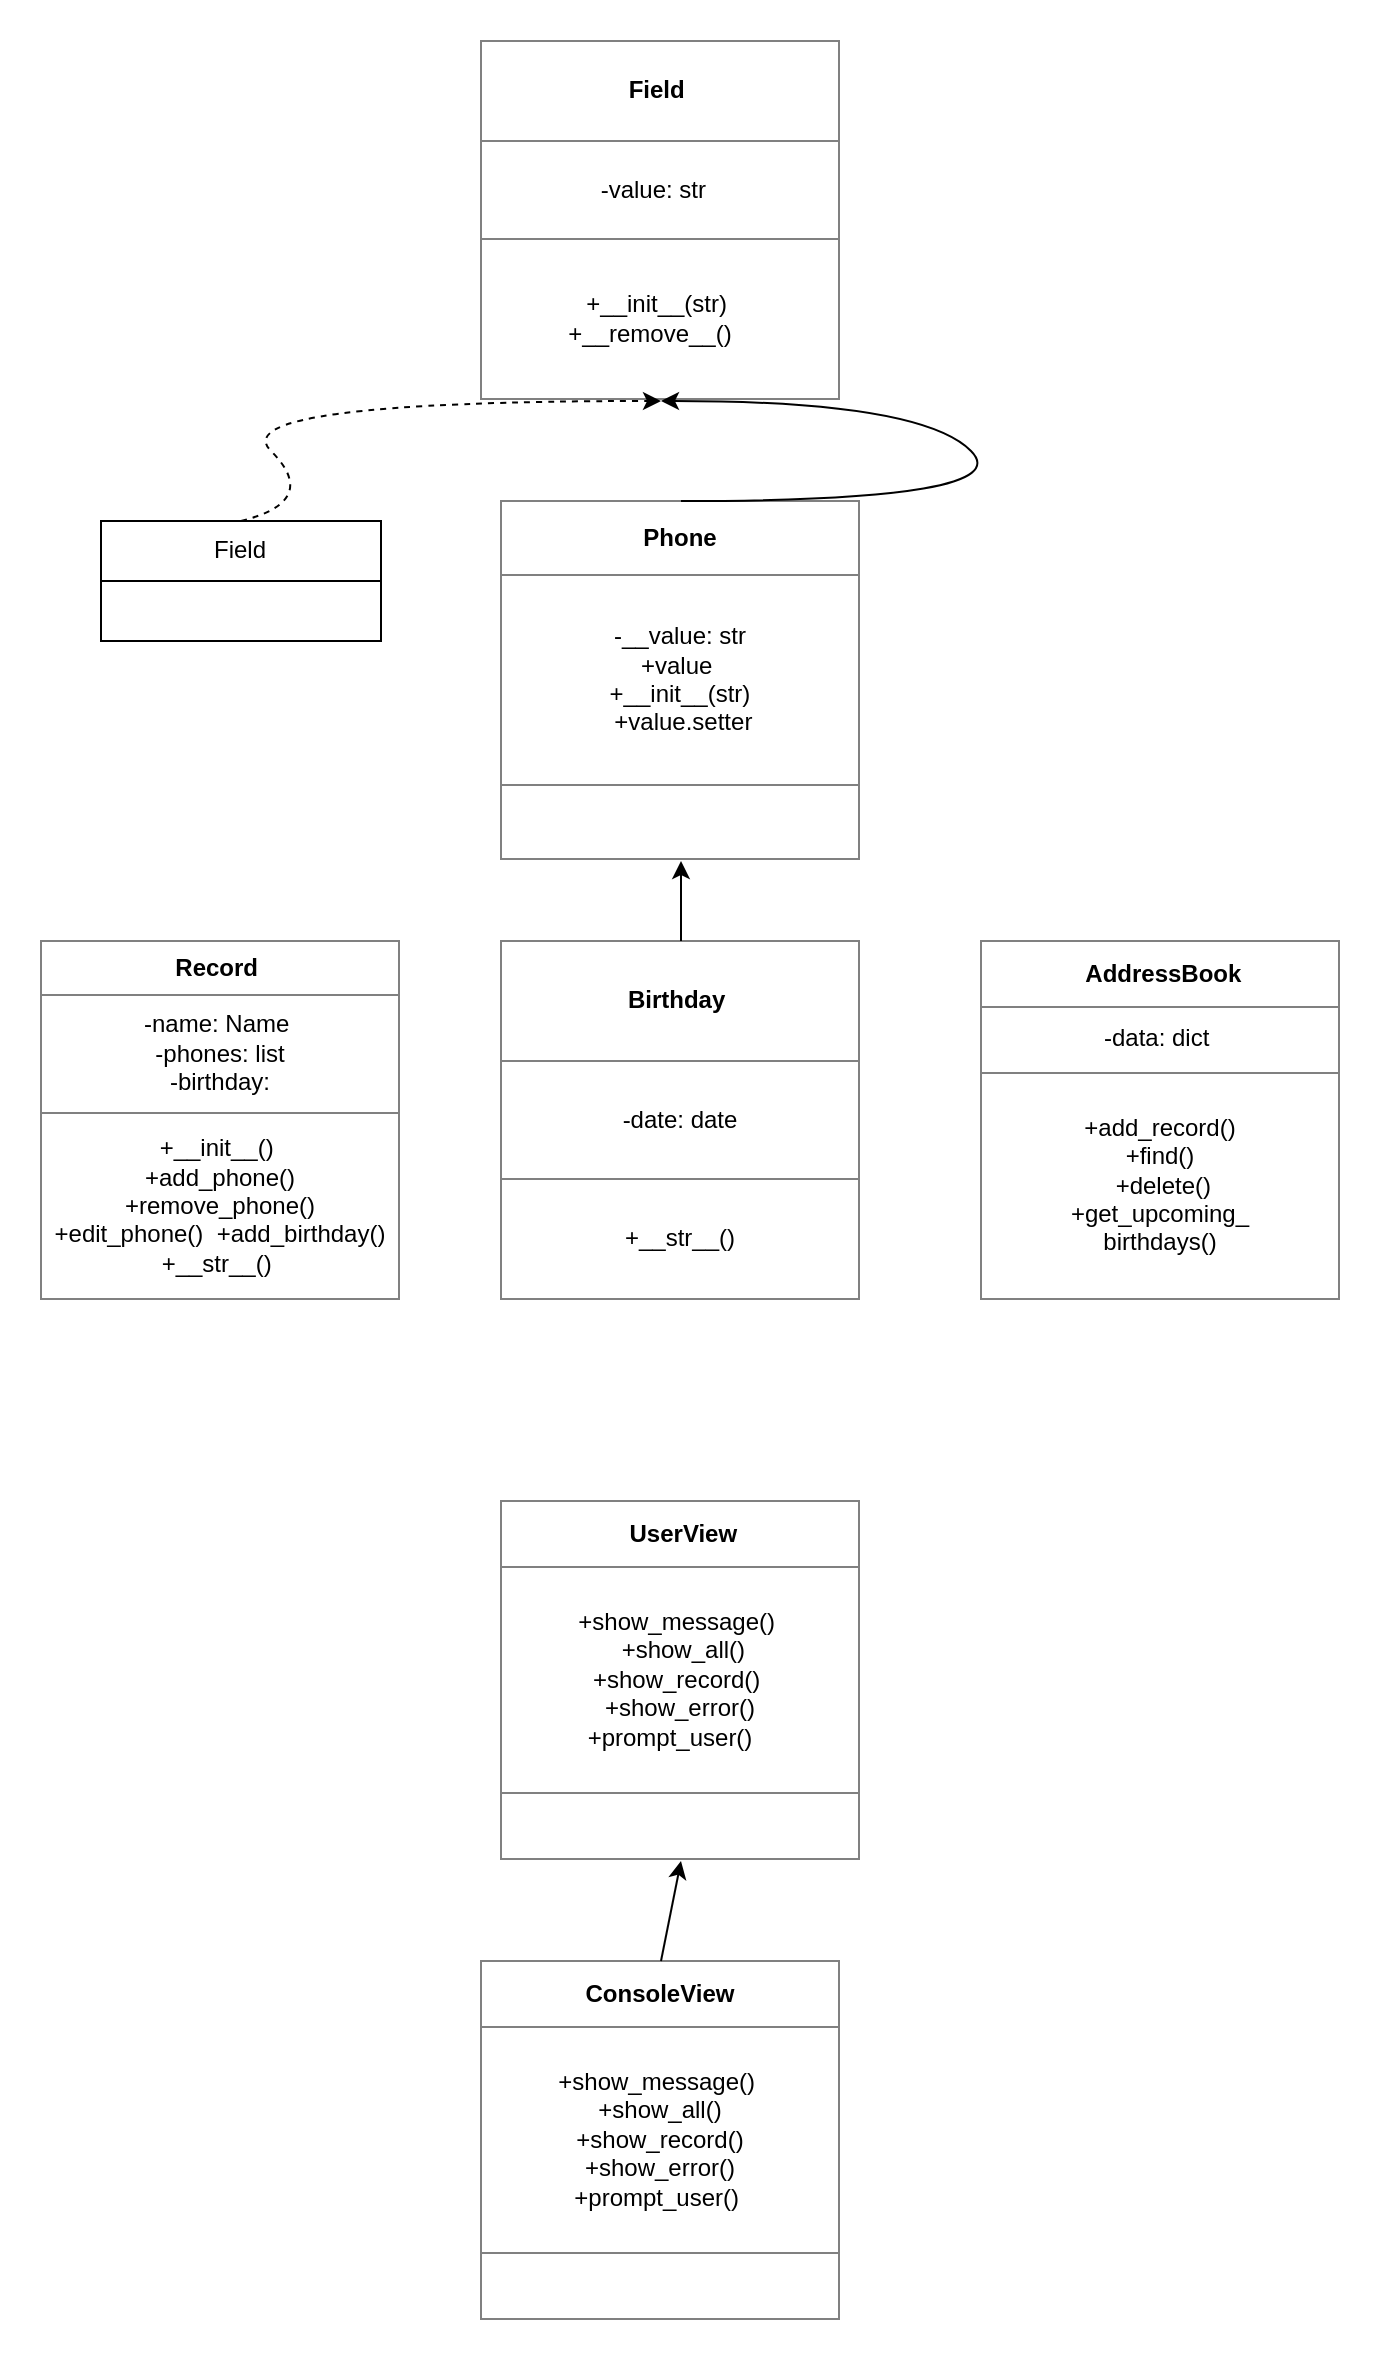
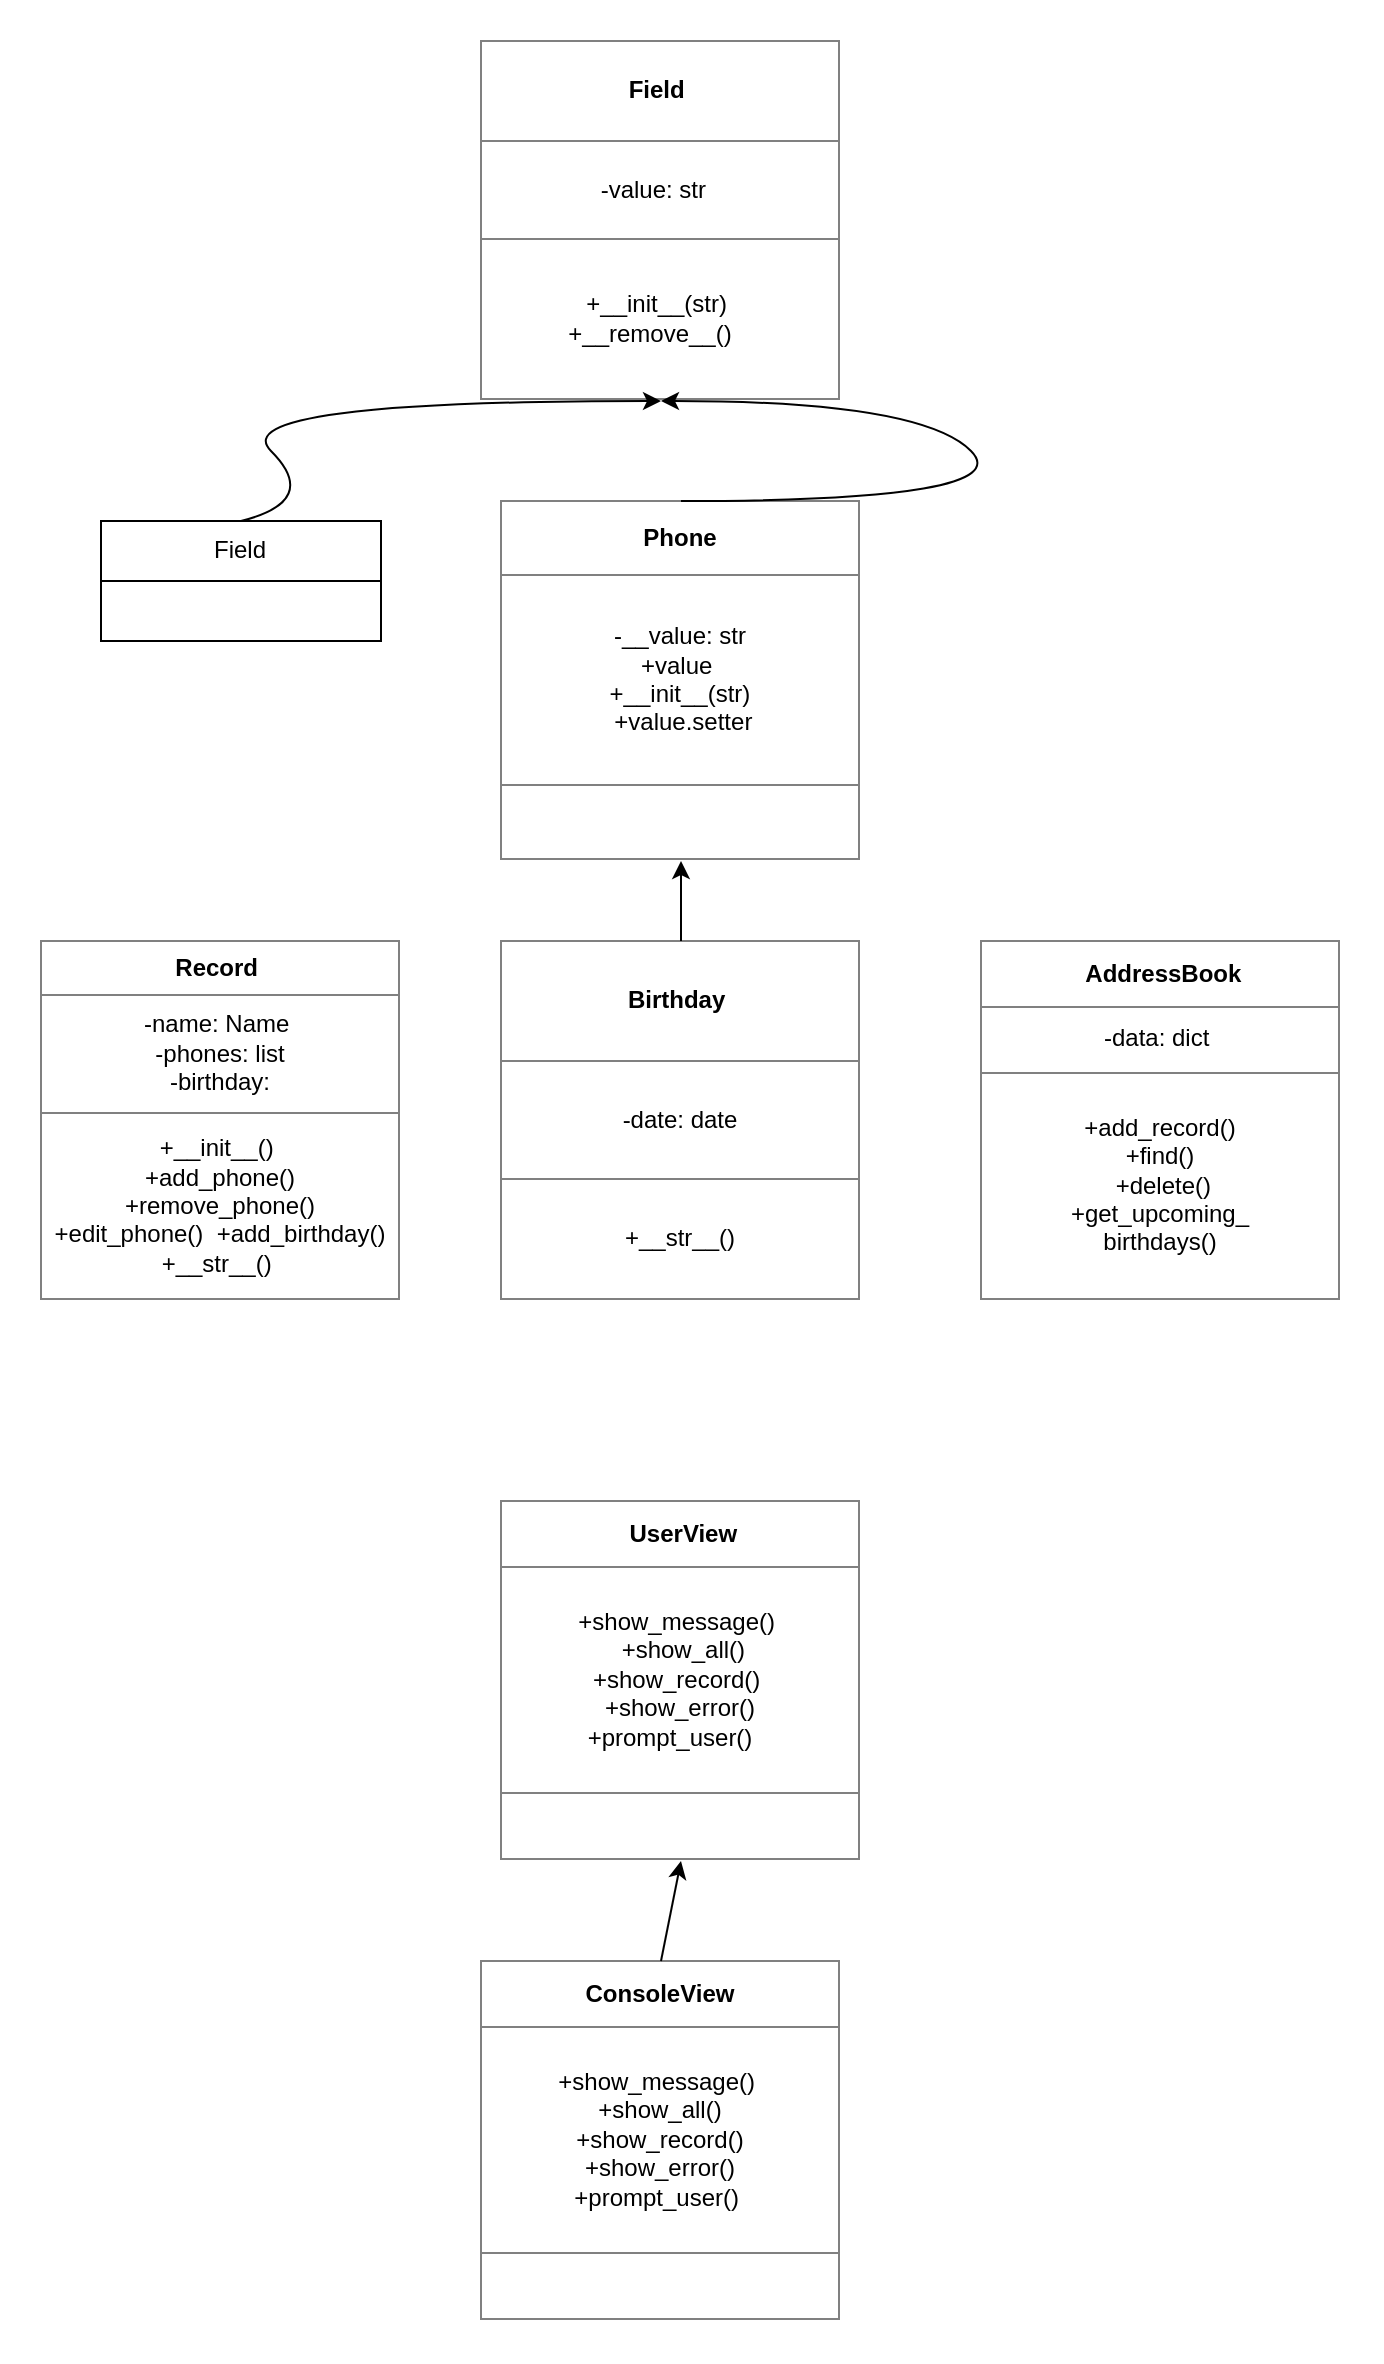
edge "Field" -> "Field -value: str +__init__(str) +__remove__()": style dashed -> solid
